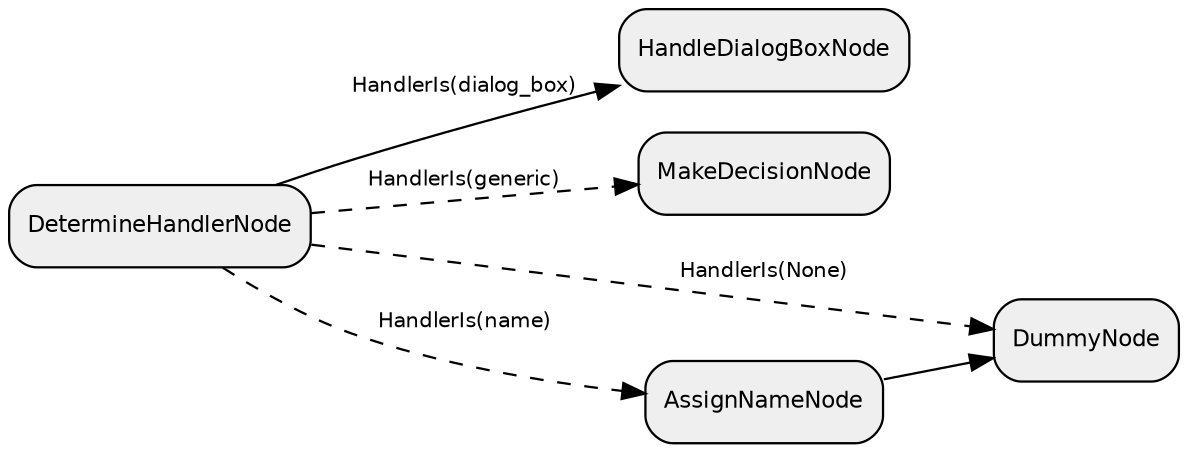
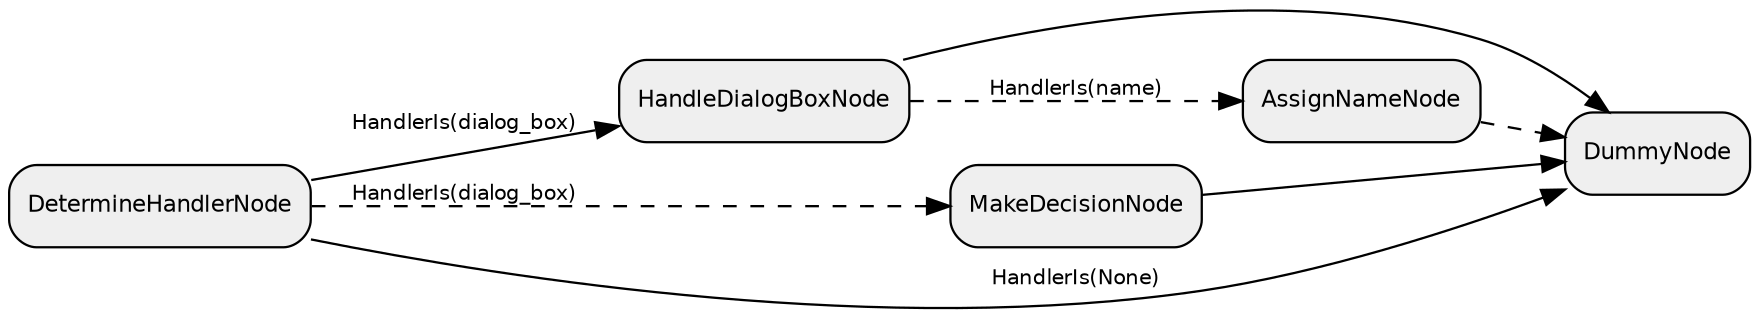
edge "HandleDialogBoxNode" -> "DummyNode": added
edge "MakeDecisionNode" -> "DummyNode": added
edge "DetermineHandlerNode" -> "MakeDecisionNode": label "HandlerIs(generic)" -> "HandlerIs(dialog_box)"
edge "DetermineHandlerNode" -> "DummyNode": style dashed -> solid
edge "DetermineHandlerNode" -> "AssignNameNode": now "HandleDialogBoxNode" -> "AssignNameNode"
edge "AssignNameNode" -> "DummyNode": style solid -> dashed
